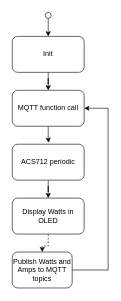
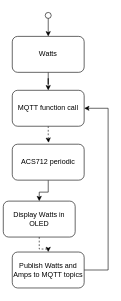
node "Init": label "Init" -> "Watts"
edge "MQTT function call" -> "ACS712 periodic": style solid -> dashed
node "Display Watts in OLED": moved (48, 216) -> (39, 219)
node "Publish Watts and Amps to MQTT topics": size 60x36 -> 72x36
